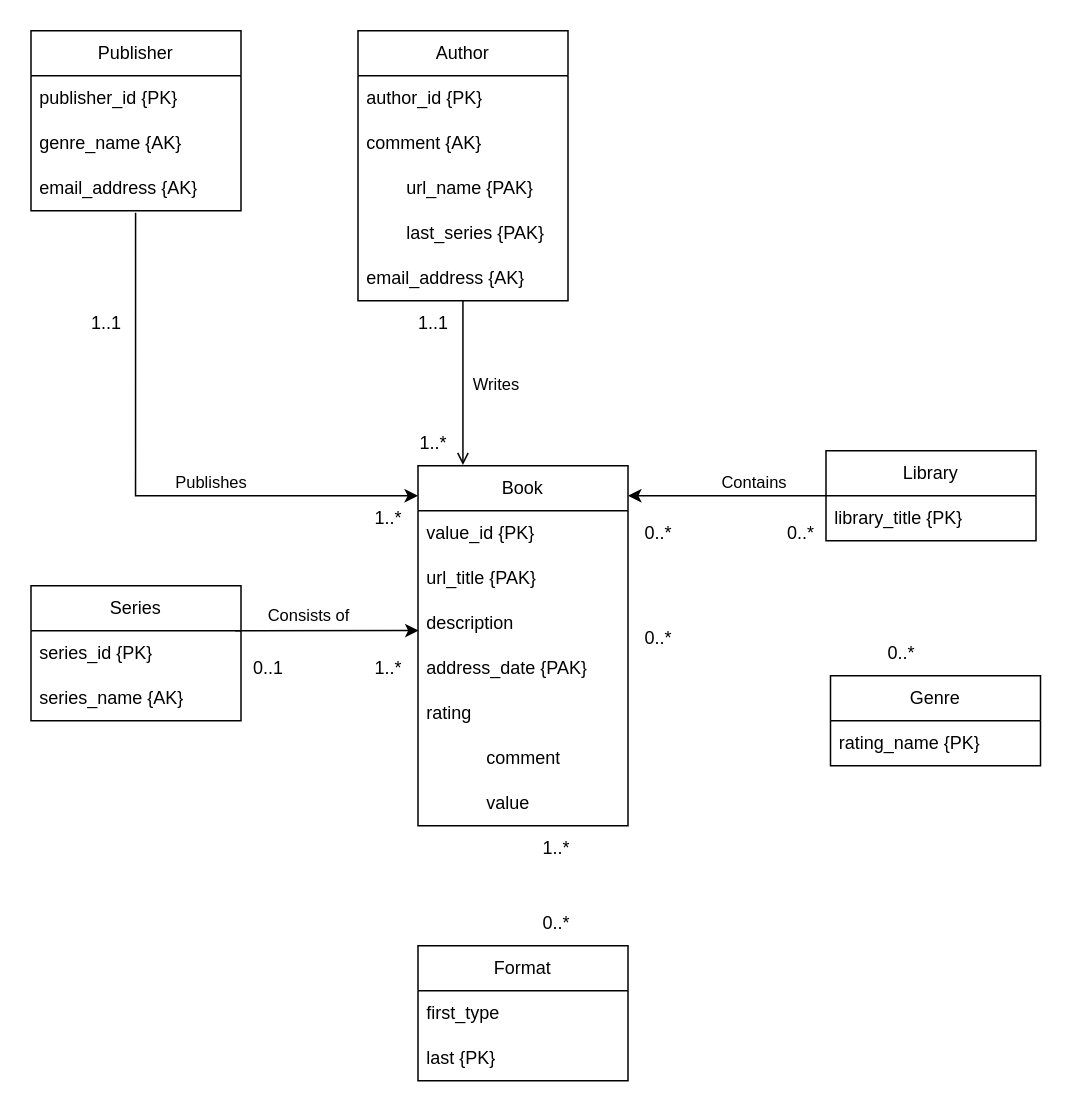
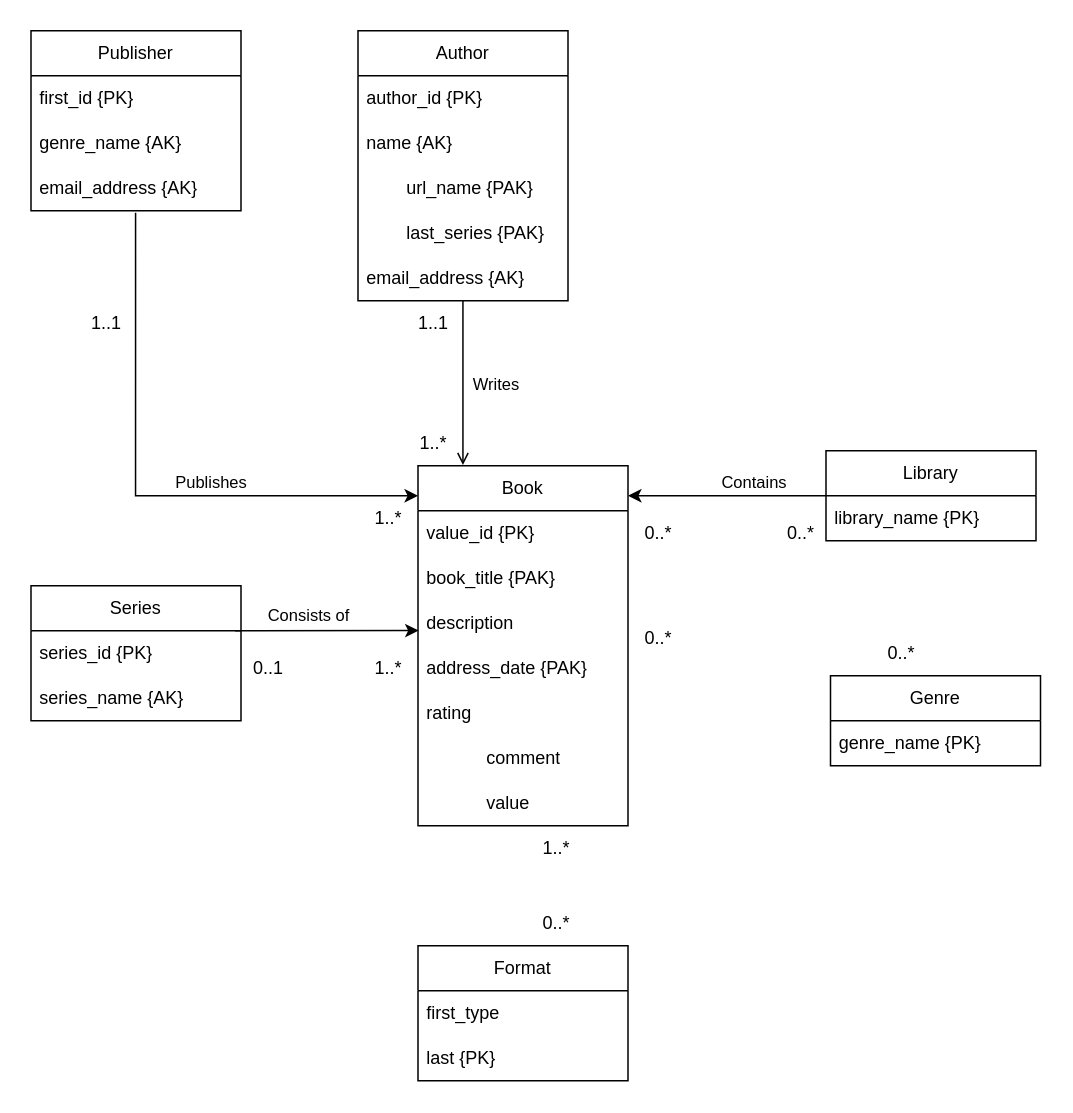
node "publisher_id {PK}": label "publisher_id {PK}" -> "first_id {PK}"
node "comment {AK}": label "comment {AK}" -> "name {AK}"
node "library_title {PK}": label "library_title {PK}" -> "library_name {PK}"
node "url_title {PAK}": label "url_title {PAK}" -> "book_title {PAK}"
node "rating_name {PK}": label "rating_name {PK}" -> "genre_name {PK}"
